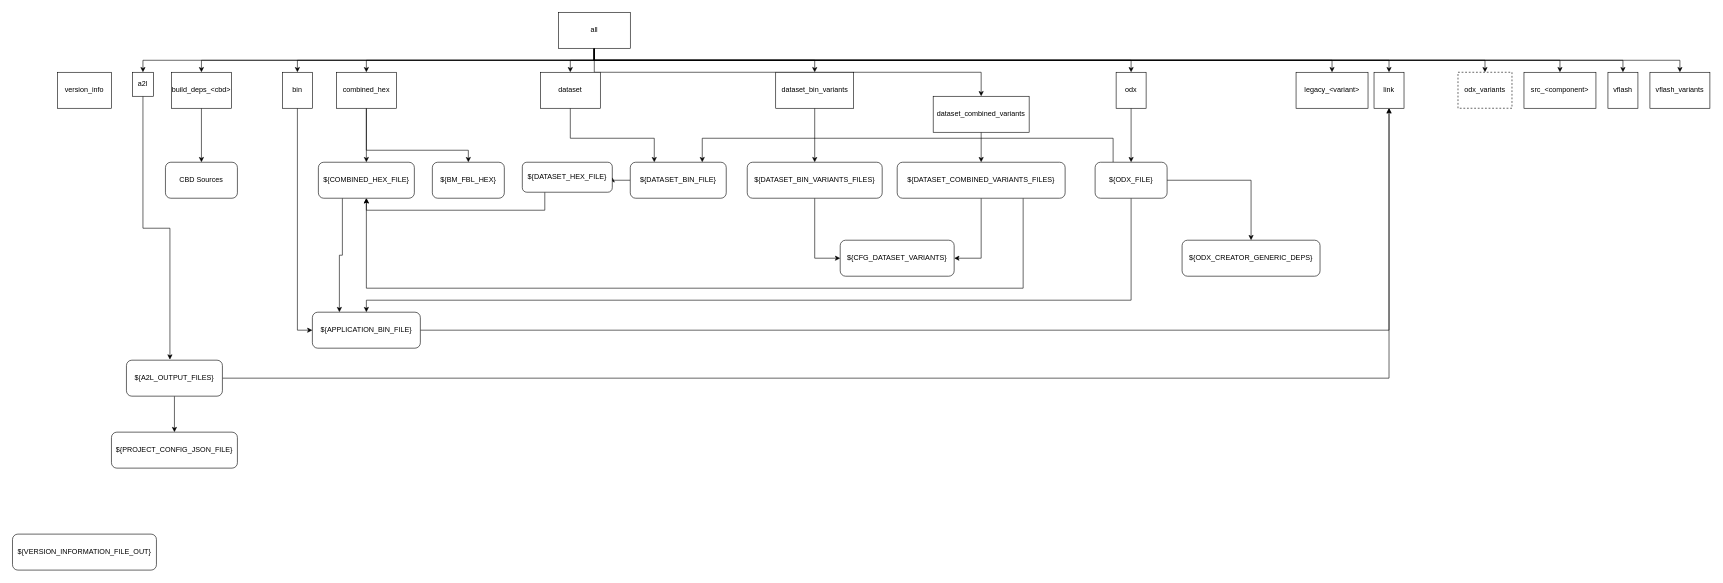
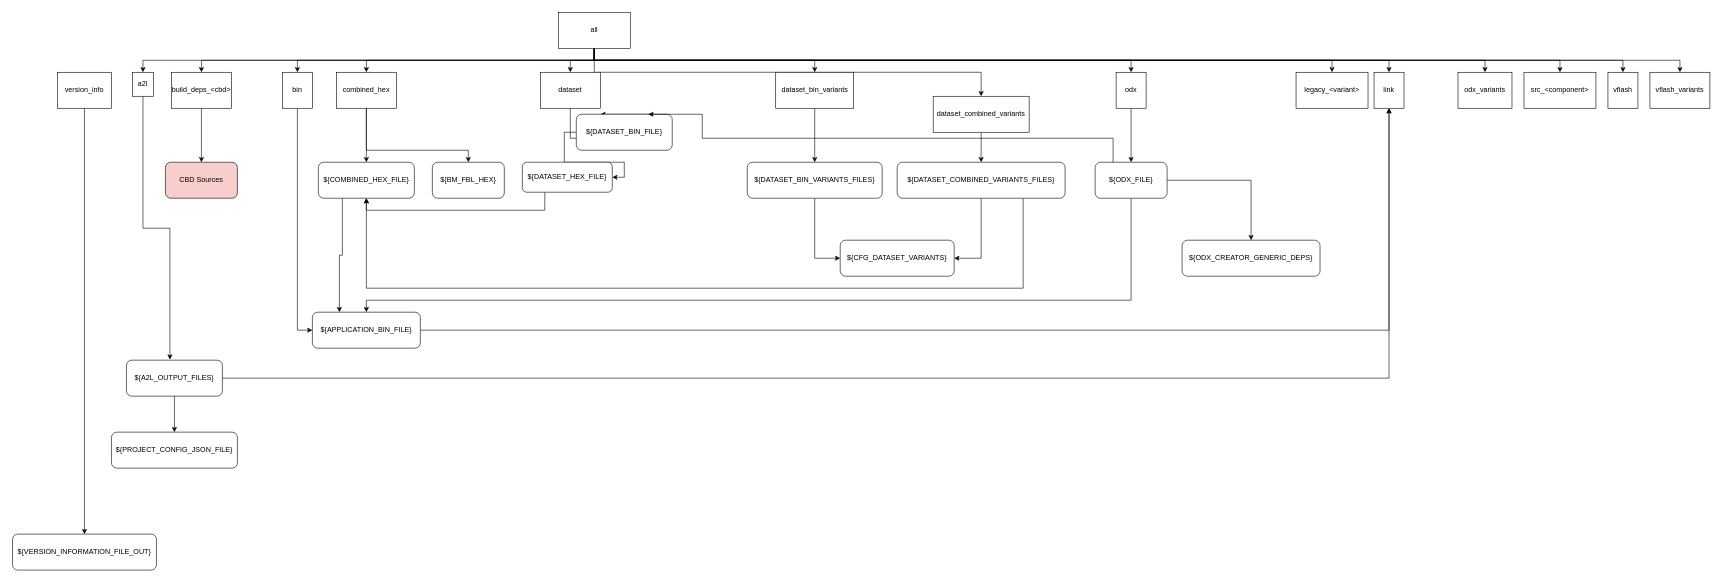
node "odx_variants": style dashed -> solid
node "CBD Sources": fillcolor #ffffff -> #f8cecc
node "${DATASET_BIN_FILE}": moved (678, 180) -> (624, 132)
edge "version_info" -> "${VERSION_INFORMATION_FILE_OUT}": added
